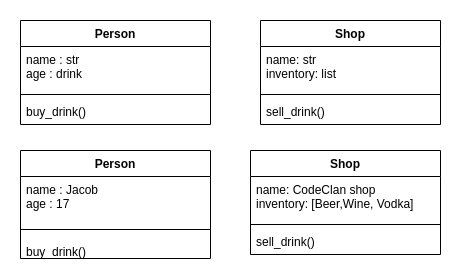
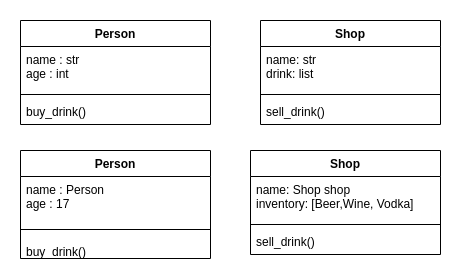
node "name : str age : drink": label "name : str age : drink" -> "name : str age : int"
node "name: str inventory: list": label "name: str inventory: list" -> "name: str drink: list"
node "name : Jacob age : 17": label "name : Jacob age : 17" -> "name : Person age : 17"
node "name: CodeClan shop inventory: [Beer,Wine, Vodka]": label "name: CodeClan shop inventory: [Beer,Wine, Vodka]" -> "name: Shop shop inventory: [Beer,Wine, Vodka]"
